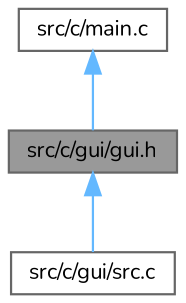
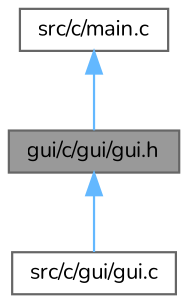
node "src/c/gui/gui.h": label "src/c/gui/gui.h" -> "gui/c/gui/gui.h"
node "src/c/gui/src.c": label "src/c/gui/src.c" -> "src/c/gui/gui.c"
